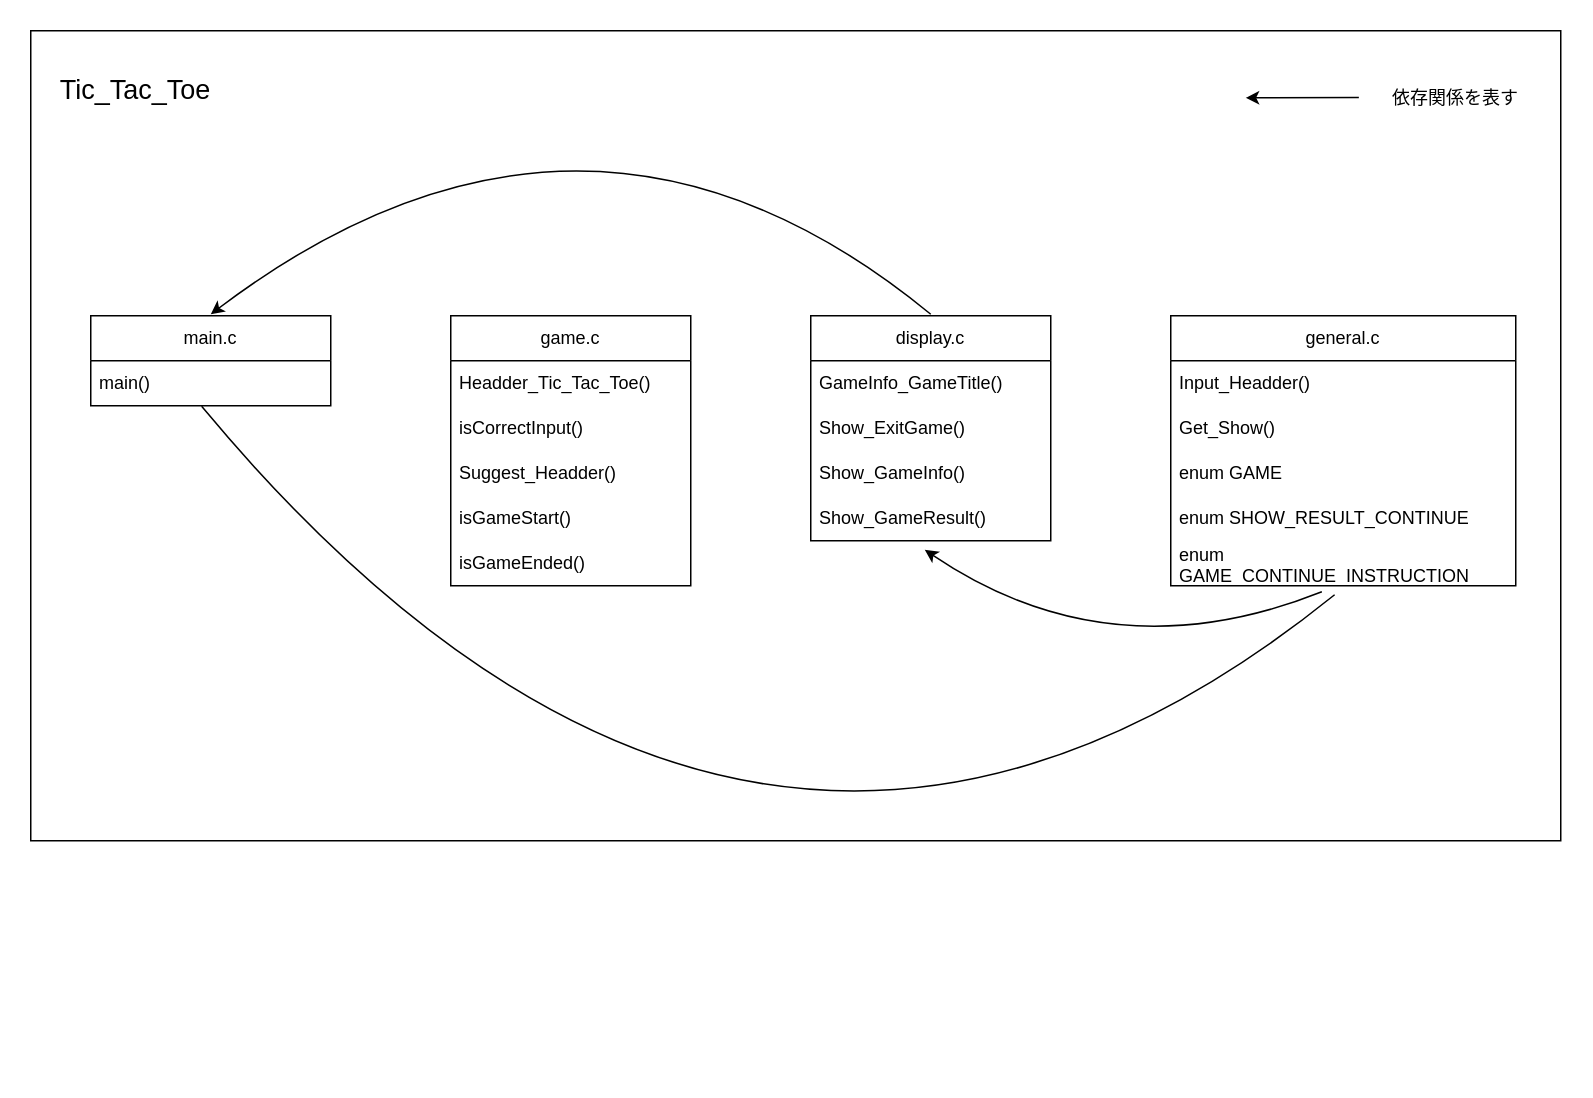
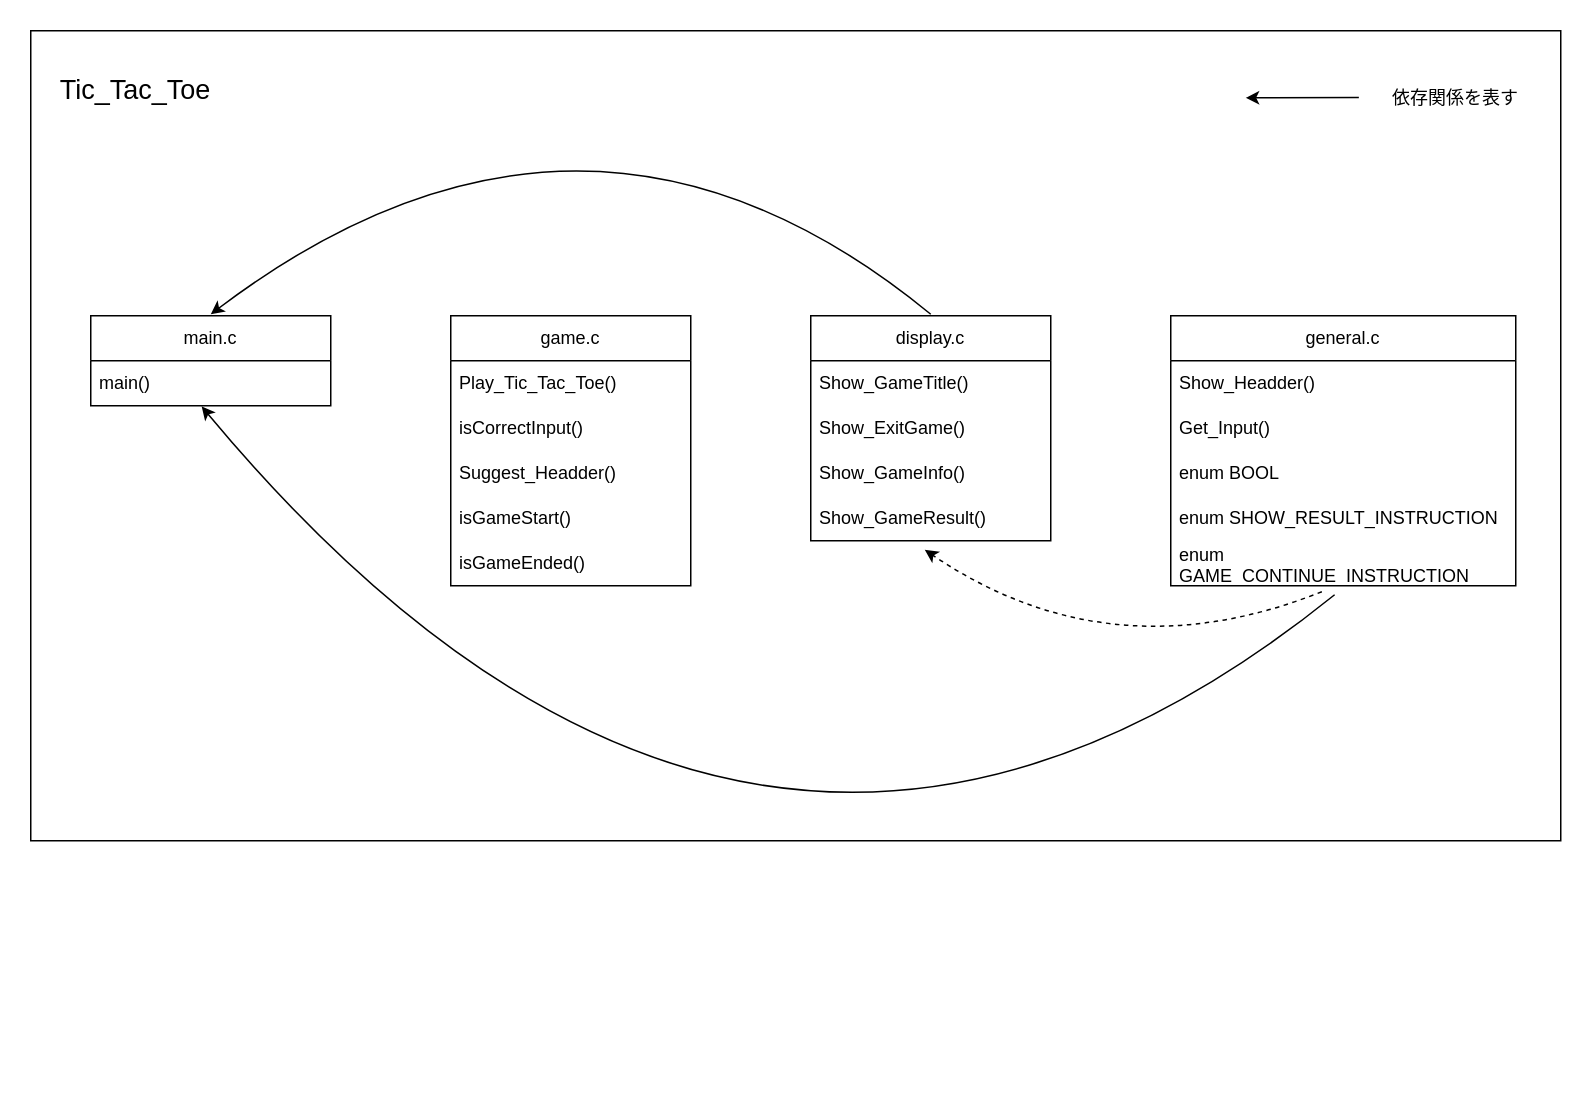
node "Headder_Tic_Tac_Toe()": label "Headder_Tic_Tac_Toe()" -> "Play_Tic_Tac_Toe()"
node "GameInfo_GameTitle()": label "GameInfo_GameTitle()" -> "Show_GameTitle()"
node "Input_Headder()": label "Input_Headder()" -> "Show_Headder()"
edge "main()" -- "enum GAME_CONTINUE_INSTRUCTION": arrowhead none -> classic
node "Get_Show()": label "Get_Show()" -> "Get_Input()"
node "enum GAME": label "enum GAME" -> "enum BOOL"
node "enum SHOW_RESULT_CONTINUE": label "enum SHOW_RESULT_CONTINUE" -> "enum SHOW_RESULT_INSTRUCTION"
edge "enum GAME_CONTINUE_INSTRUCTION" -> "Show_GameResult()": style solid -> dashed
